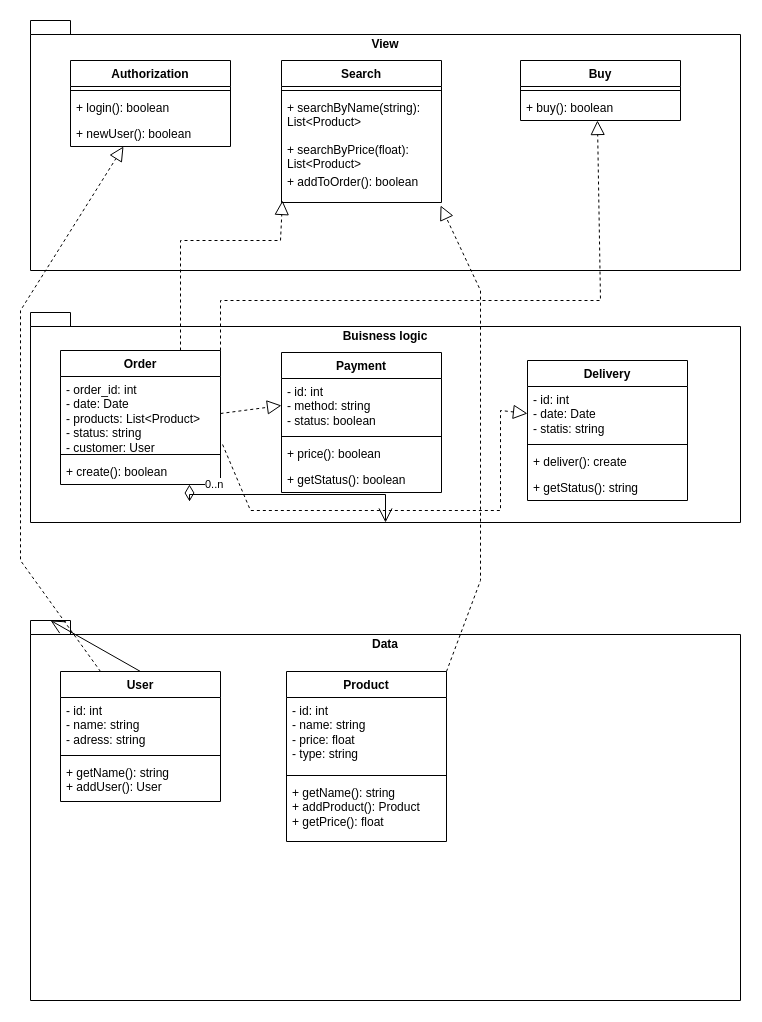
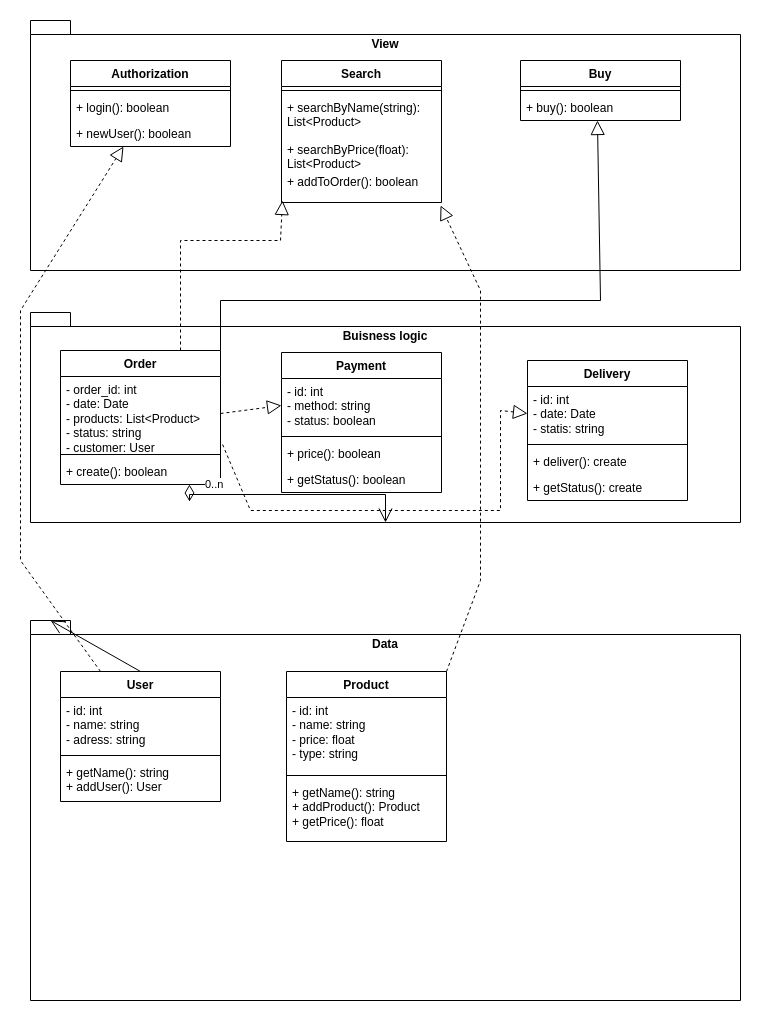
edge "Order" -> "+ buy(): boolean": style dashed -> solid
node "+ getStatus(): string": label "+ getStatus(): string" -> "+ getStatus(): create"
